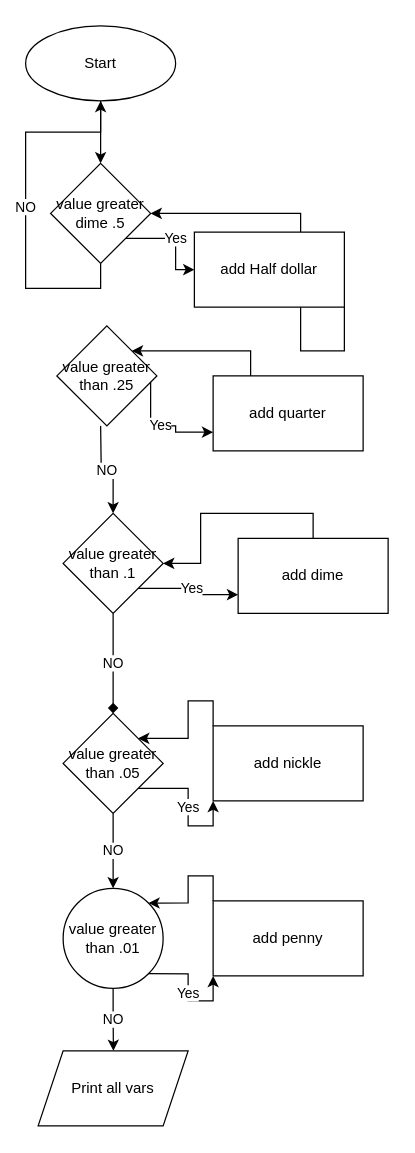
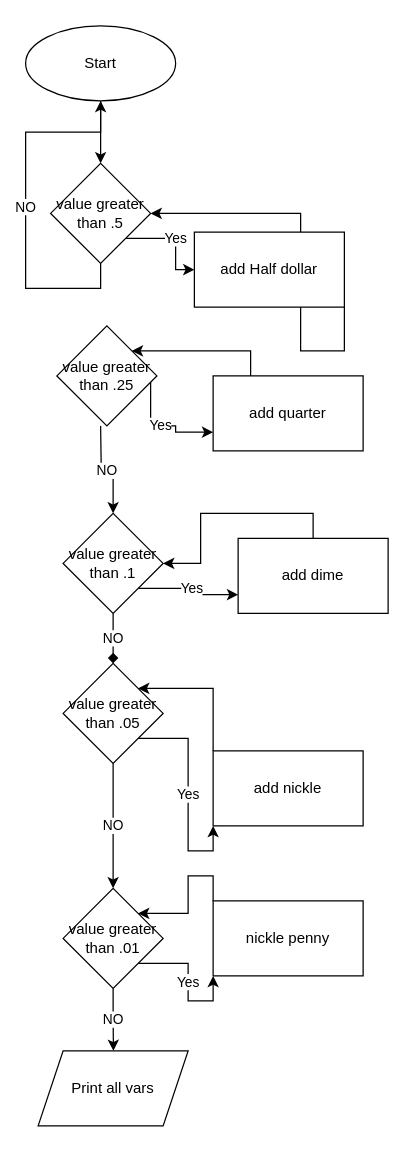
node "value greater dime .5": label "value greater dime .5" -> "value greater than .5"
node "value greater than .05": moved (113, 763) -> (113, 713)
node "add nickle": moved (288, 763) -> (288, 788)
node "value greater than .01": shape ellipse -> diamond
node "add penny": label "add penny" -> "nickle penny"
